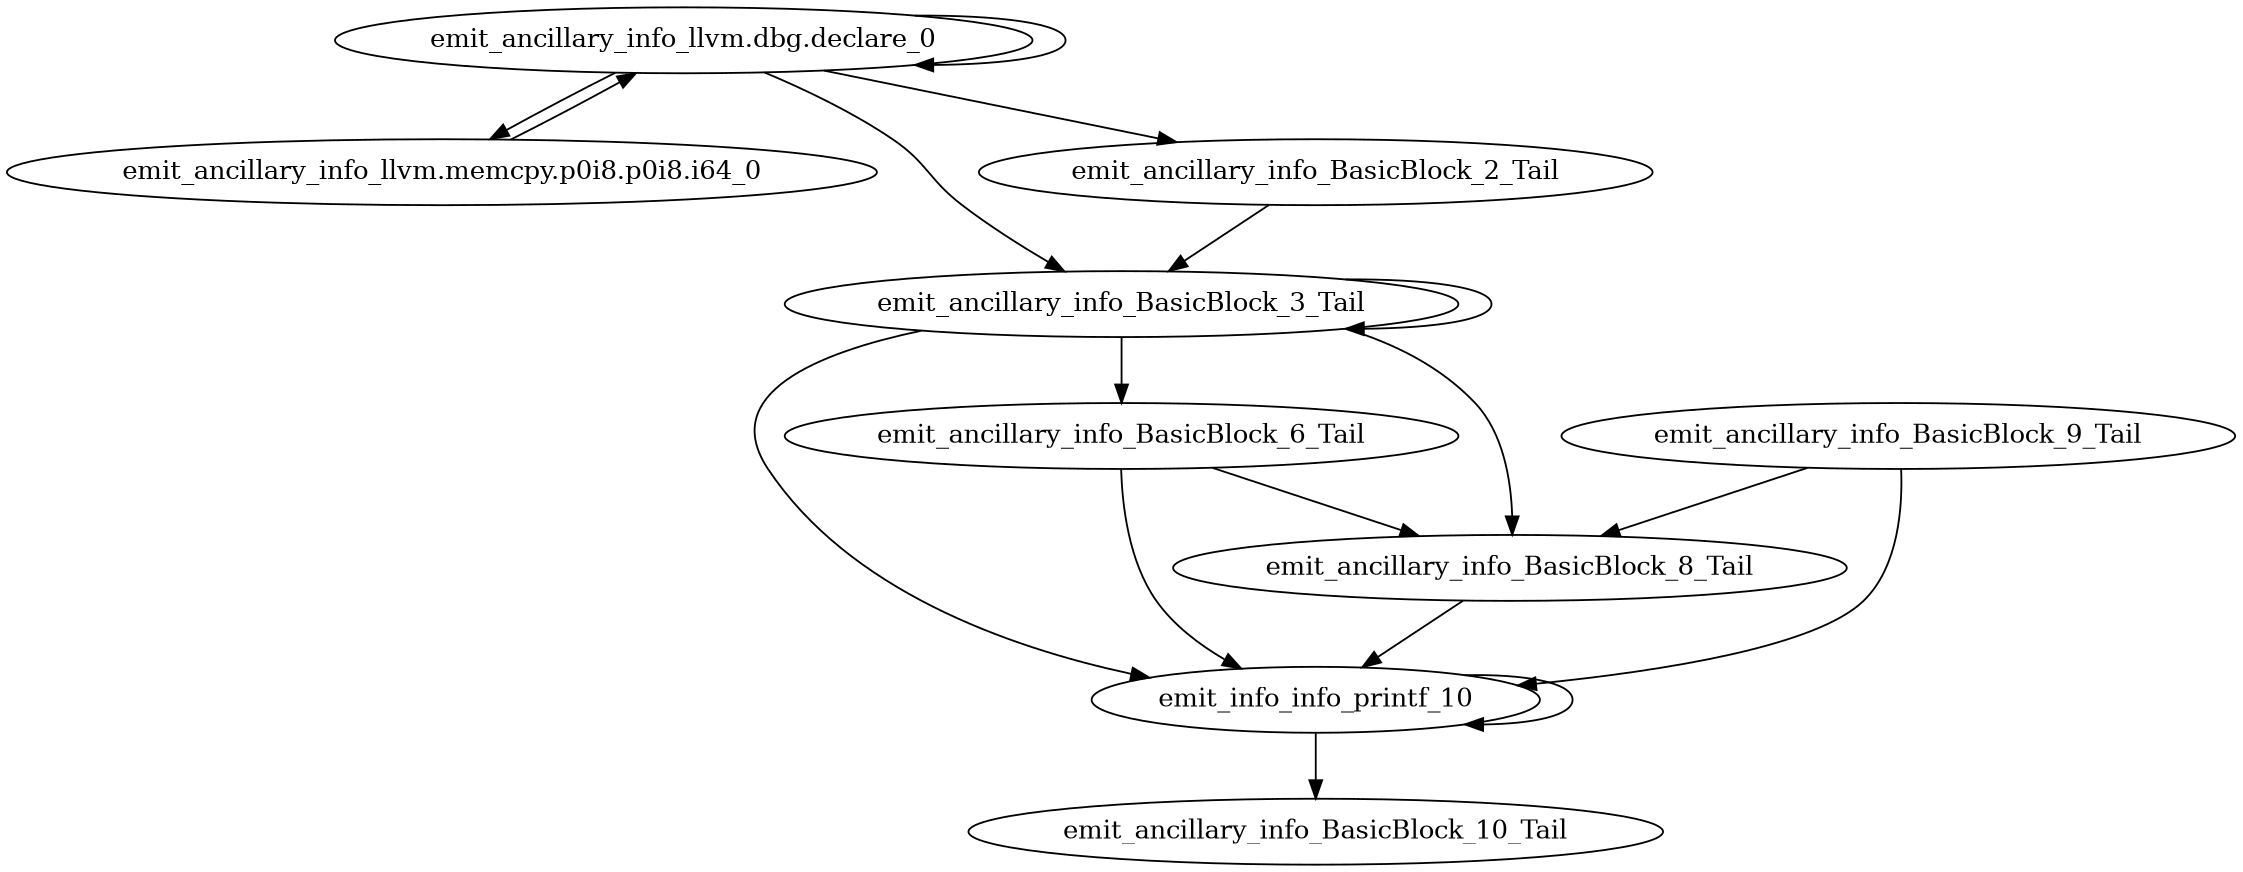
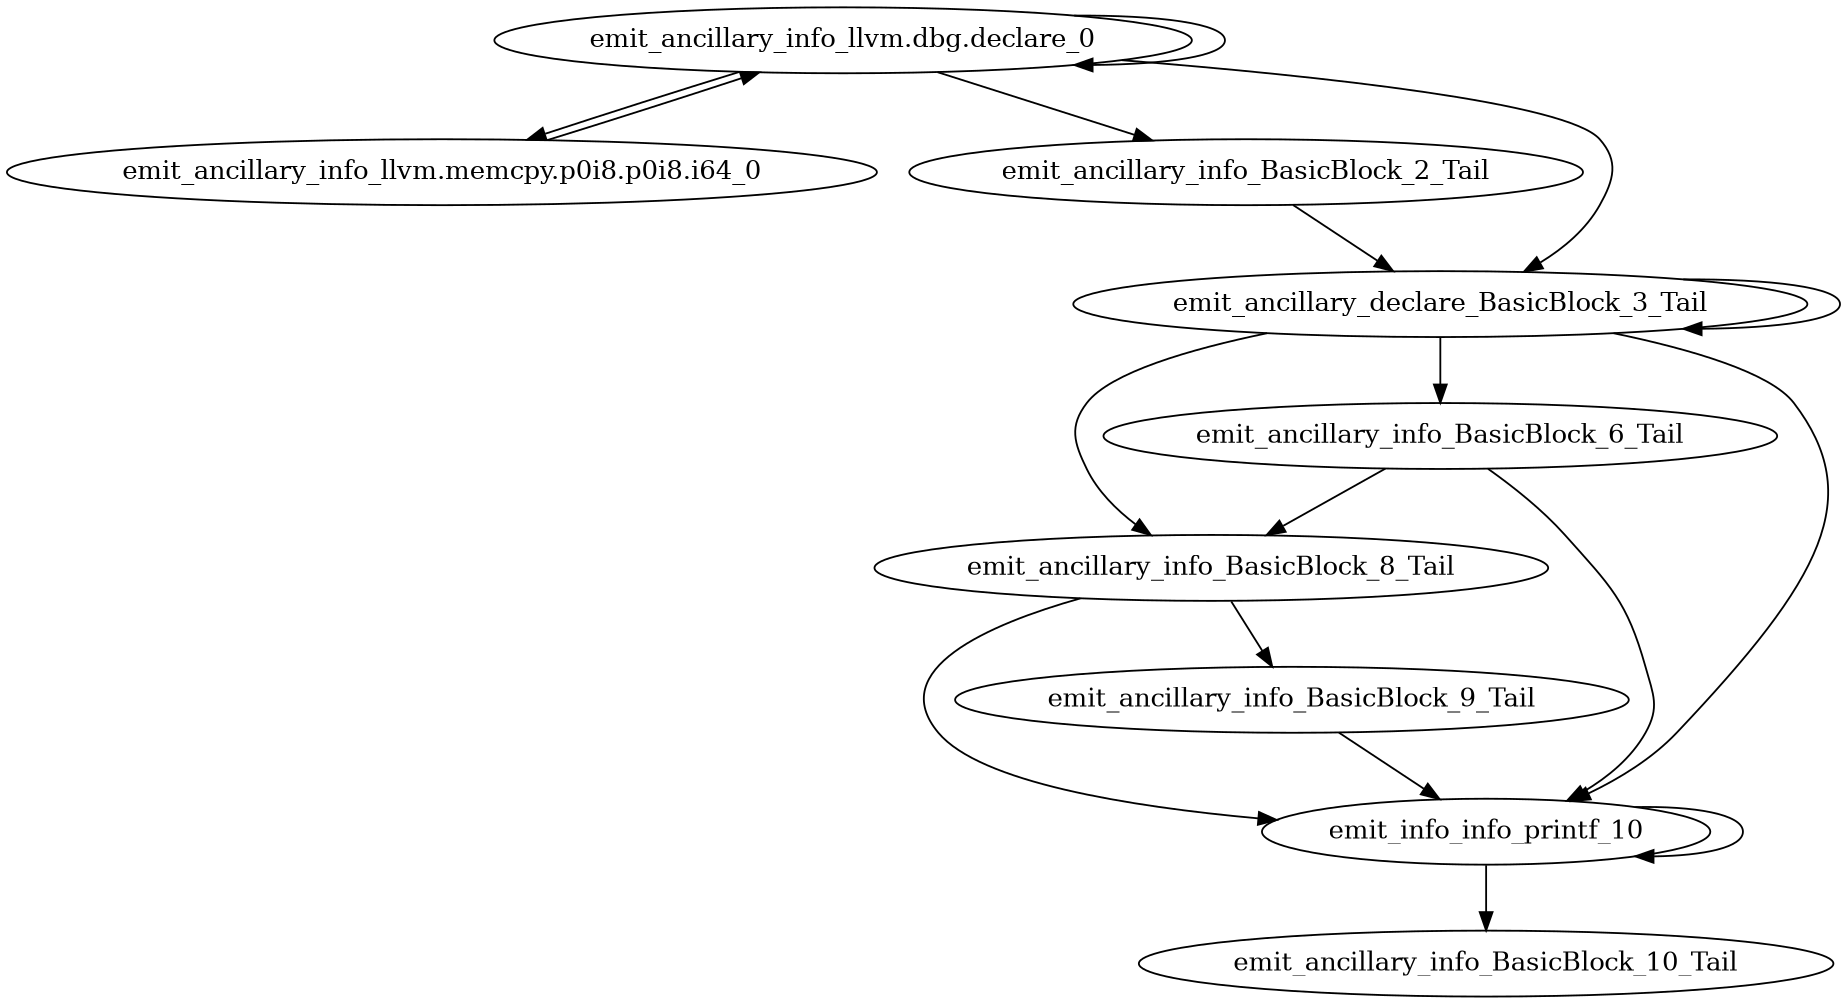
node "emit_ancillary_info_BasicBlock_3_Tail": label "emit_ancillary_info_BasicBlock_3_Tail" -> "emit_ancillary_declare_BasicBlock_3_Tail"
edge "emit_ancillary_info_BasicBlock_9_Tail" -> "emit_ancillary_info_BasicBlock_8_Tail": reversed
